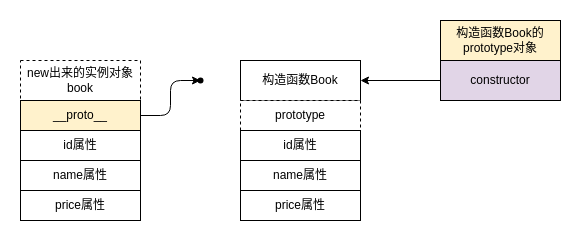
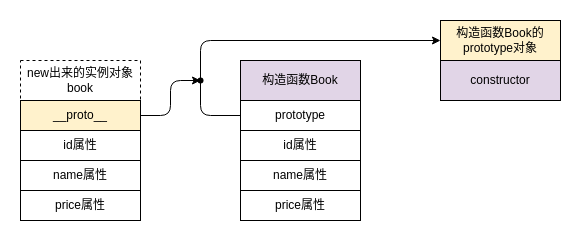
edge "prototype" -> "构造函数Book的prototype对象": added
node "构造函数Book": fillcolor #ffffff -> #e1d5e7
edge "constructor" -> "构造函数Book": removed
node "prototype": style dashed -> solid
